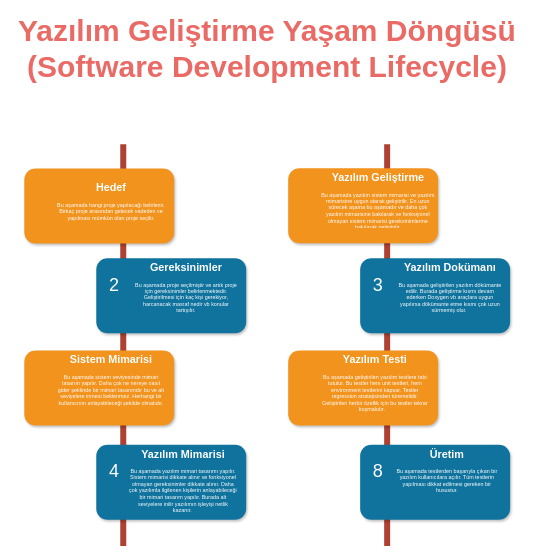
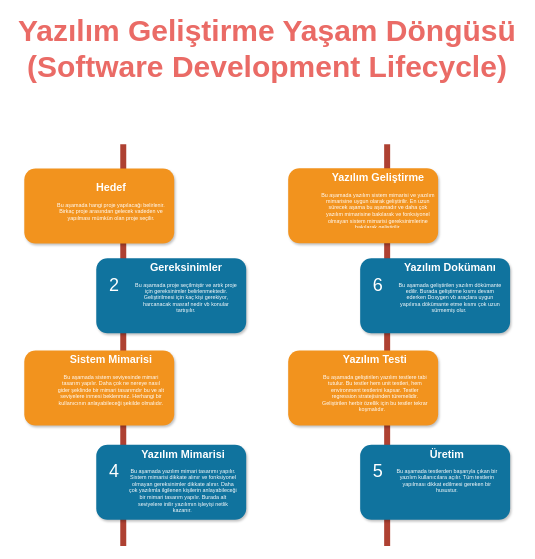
node "3": label "3" -> "6"
node "8": label "8" -> "5"
